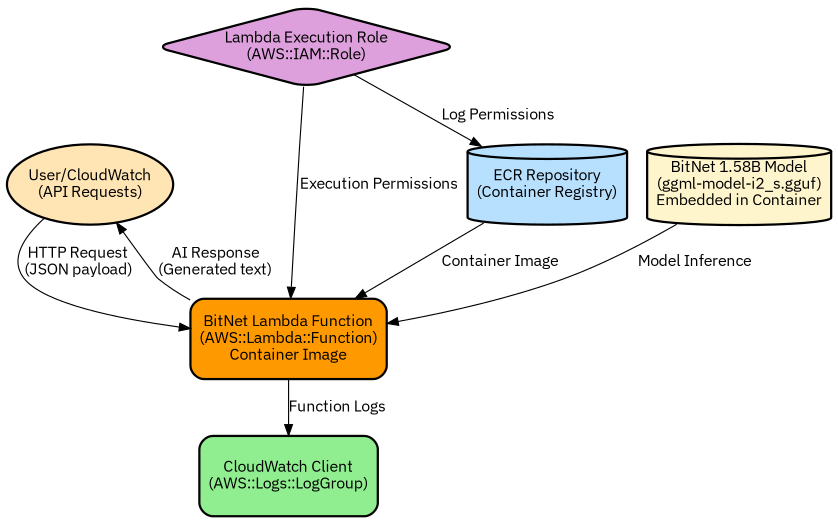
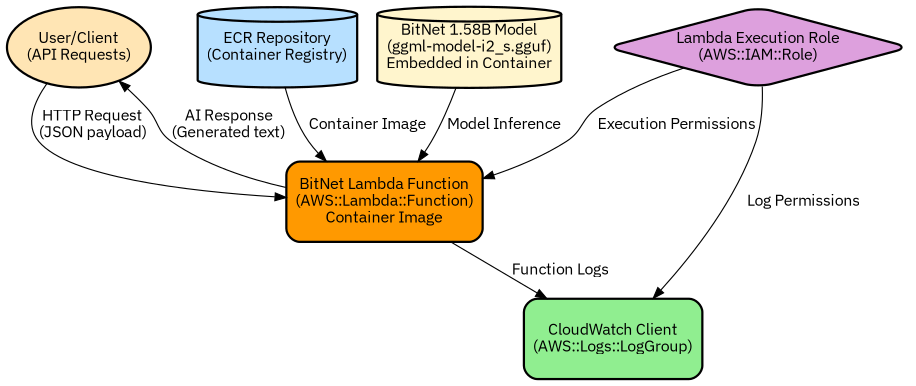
edge "Lambda Execution Role (AWS::IAM::Role)" -> "ECR Repository (Container Registry)": now "Lambda Execution Role (AWS::IAM::Role)" -> "CloudWatch Client (AWS::Logs::LogGroup)"
node "User/CloudWatch (API Requests)": label "User/CloudWatch (API Requests)" -> "User/Client (API Requests)"
